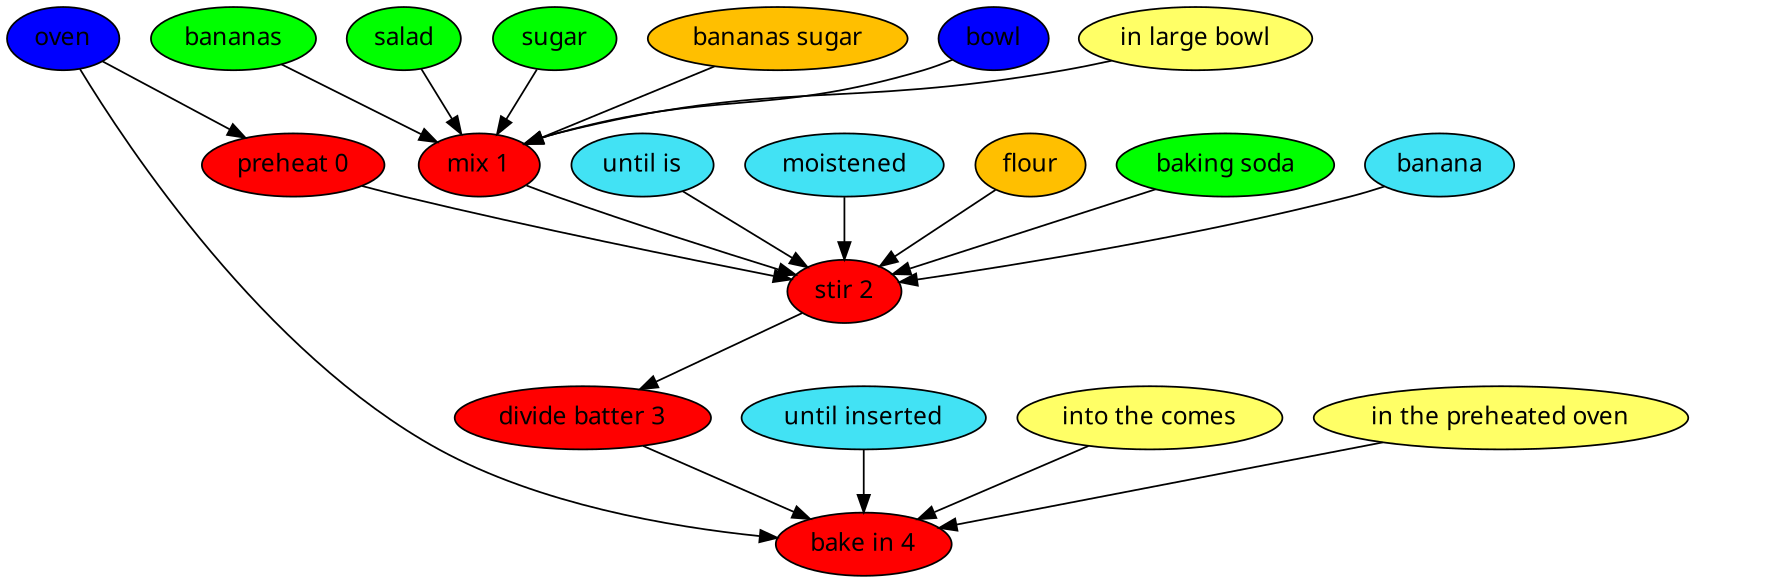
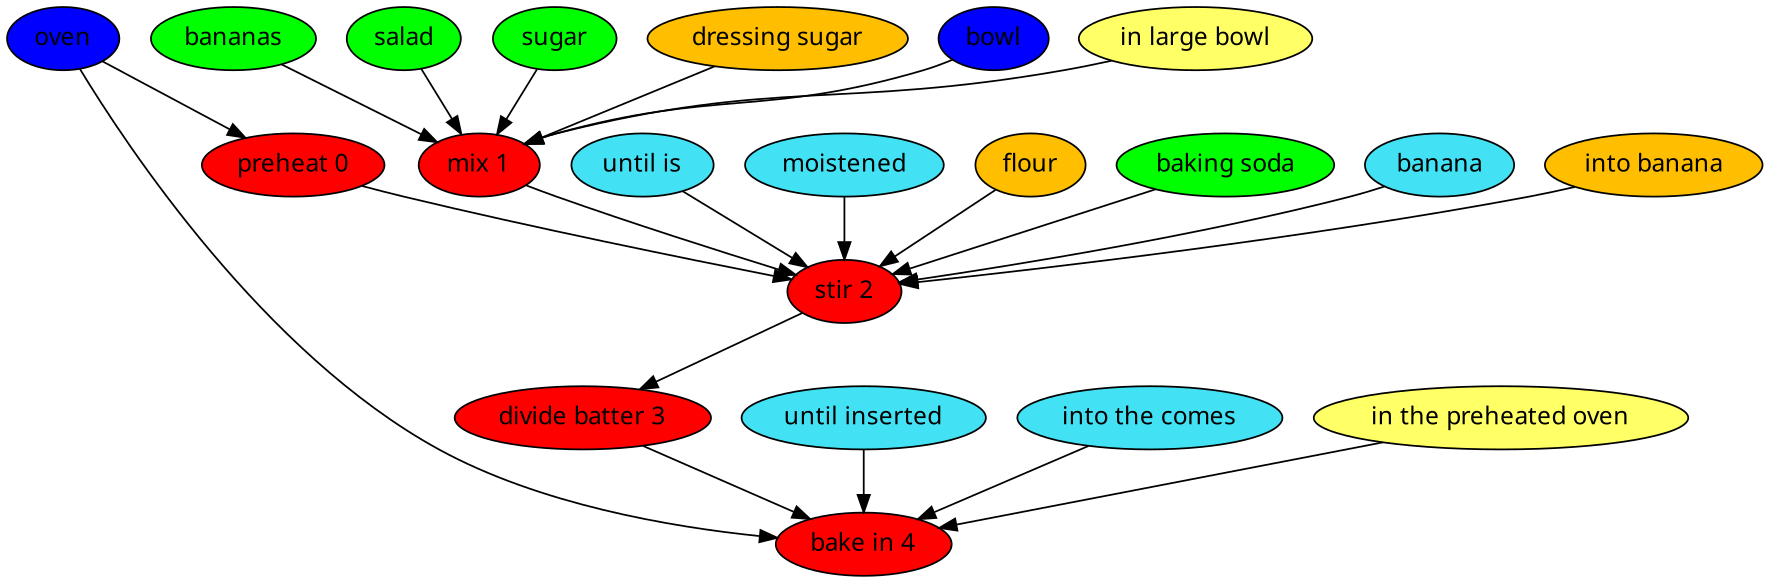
node "bananas sugar": label "bananas sugar" -> "dressing sugar"
node "into banana": added
node "into the comes": fillcolor #ffff66 -> #42e2f4
